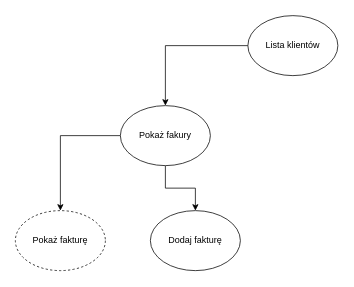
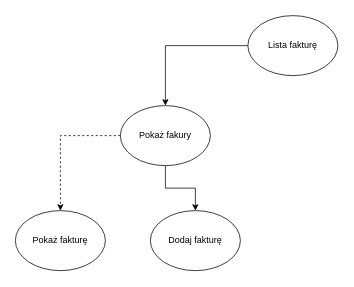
node "Lista klientów": label "Lista klientów" -> "Lista fakturę"
edge "Pokaż fakury" -> "Pokaż fakturę": style solid -> dashed
node "Pokaż fakturę": style dashed -> solid
